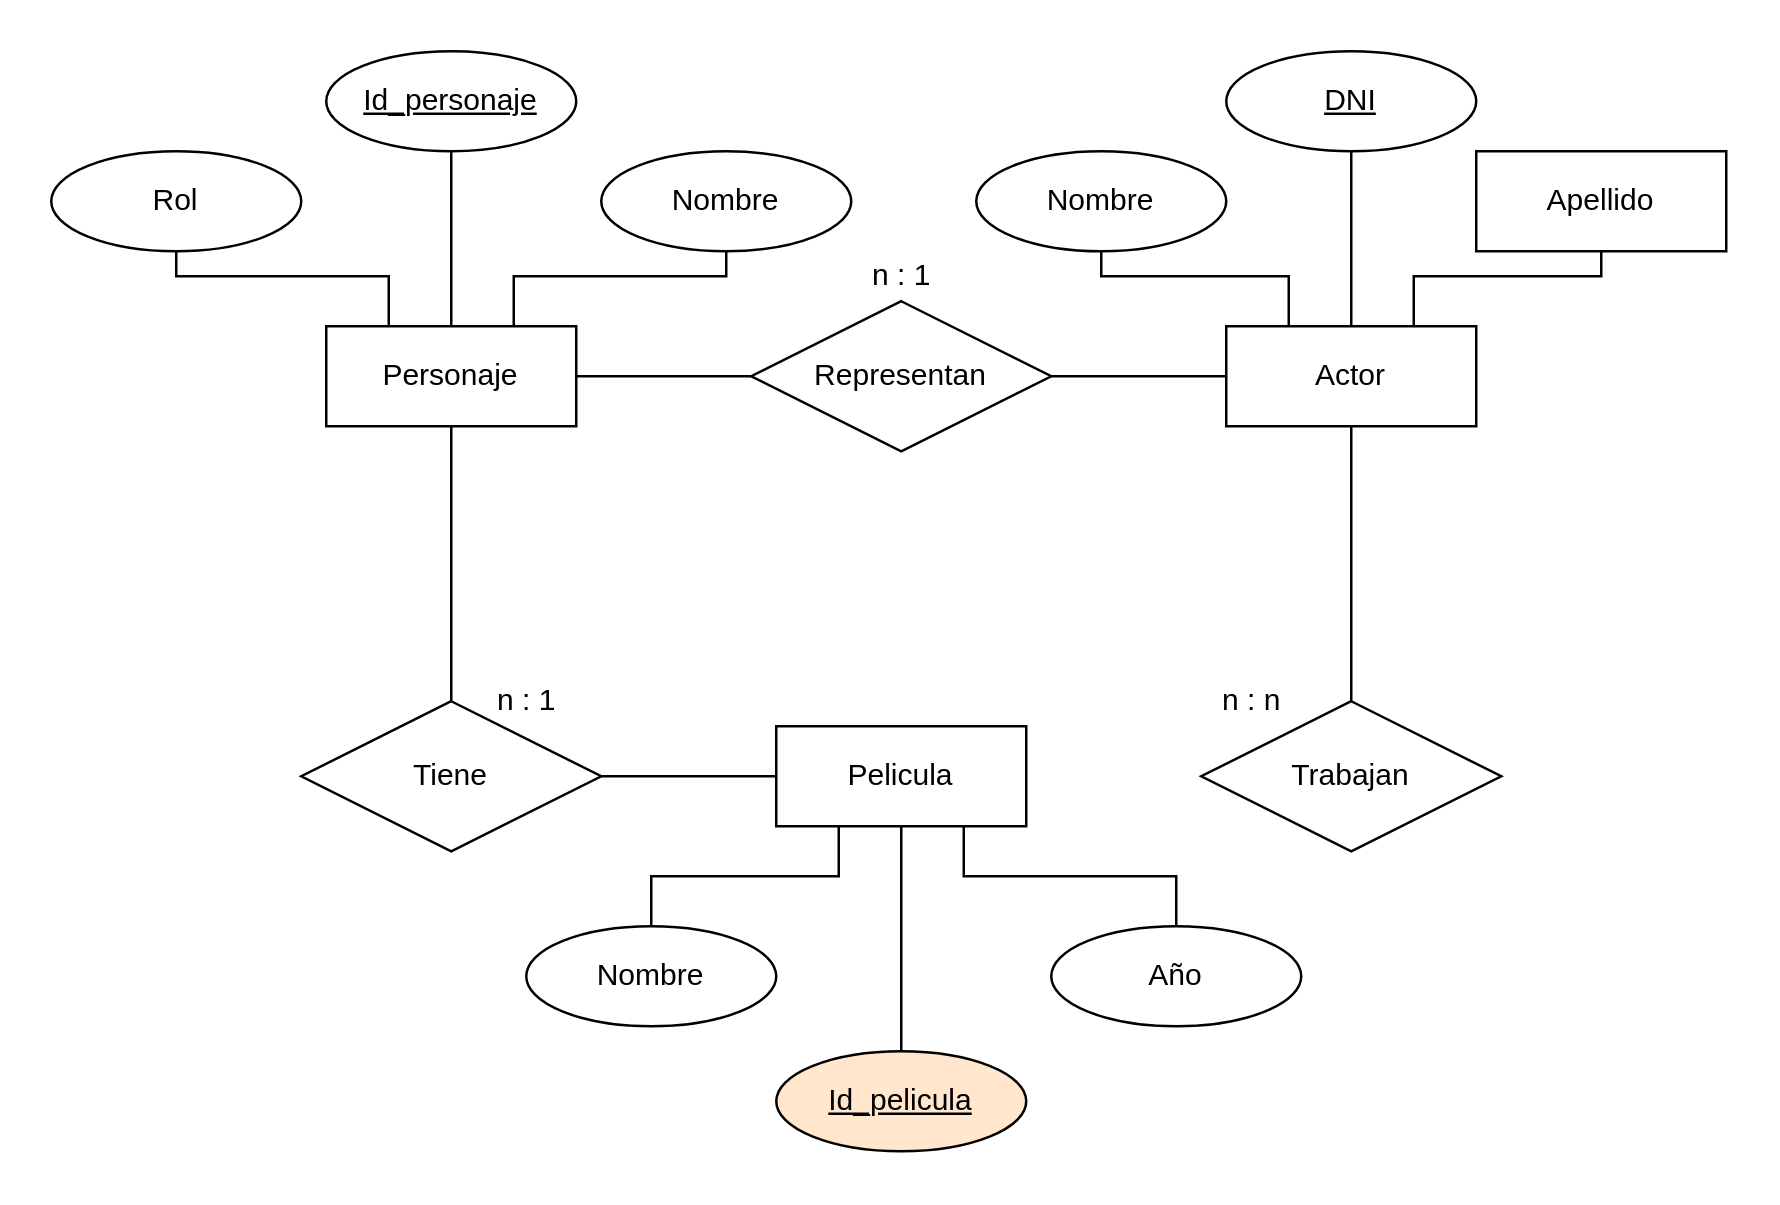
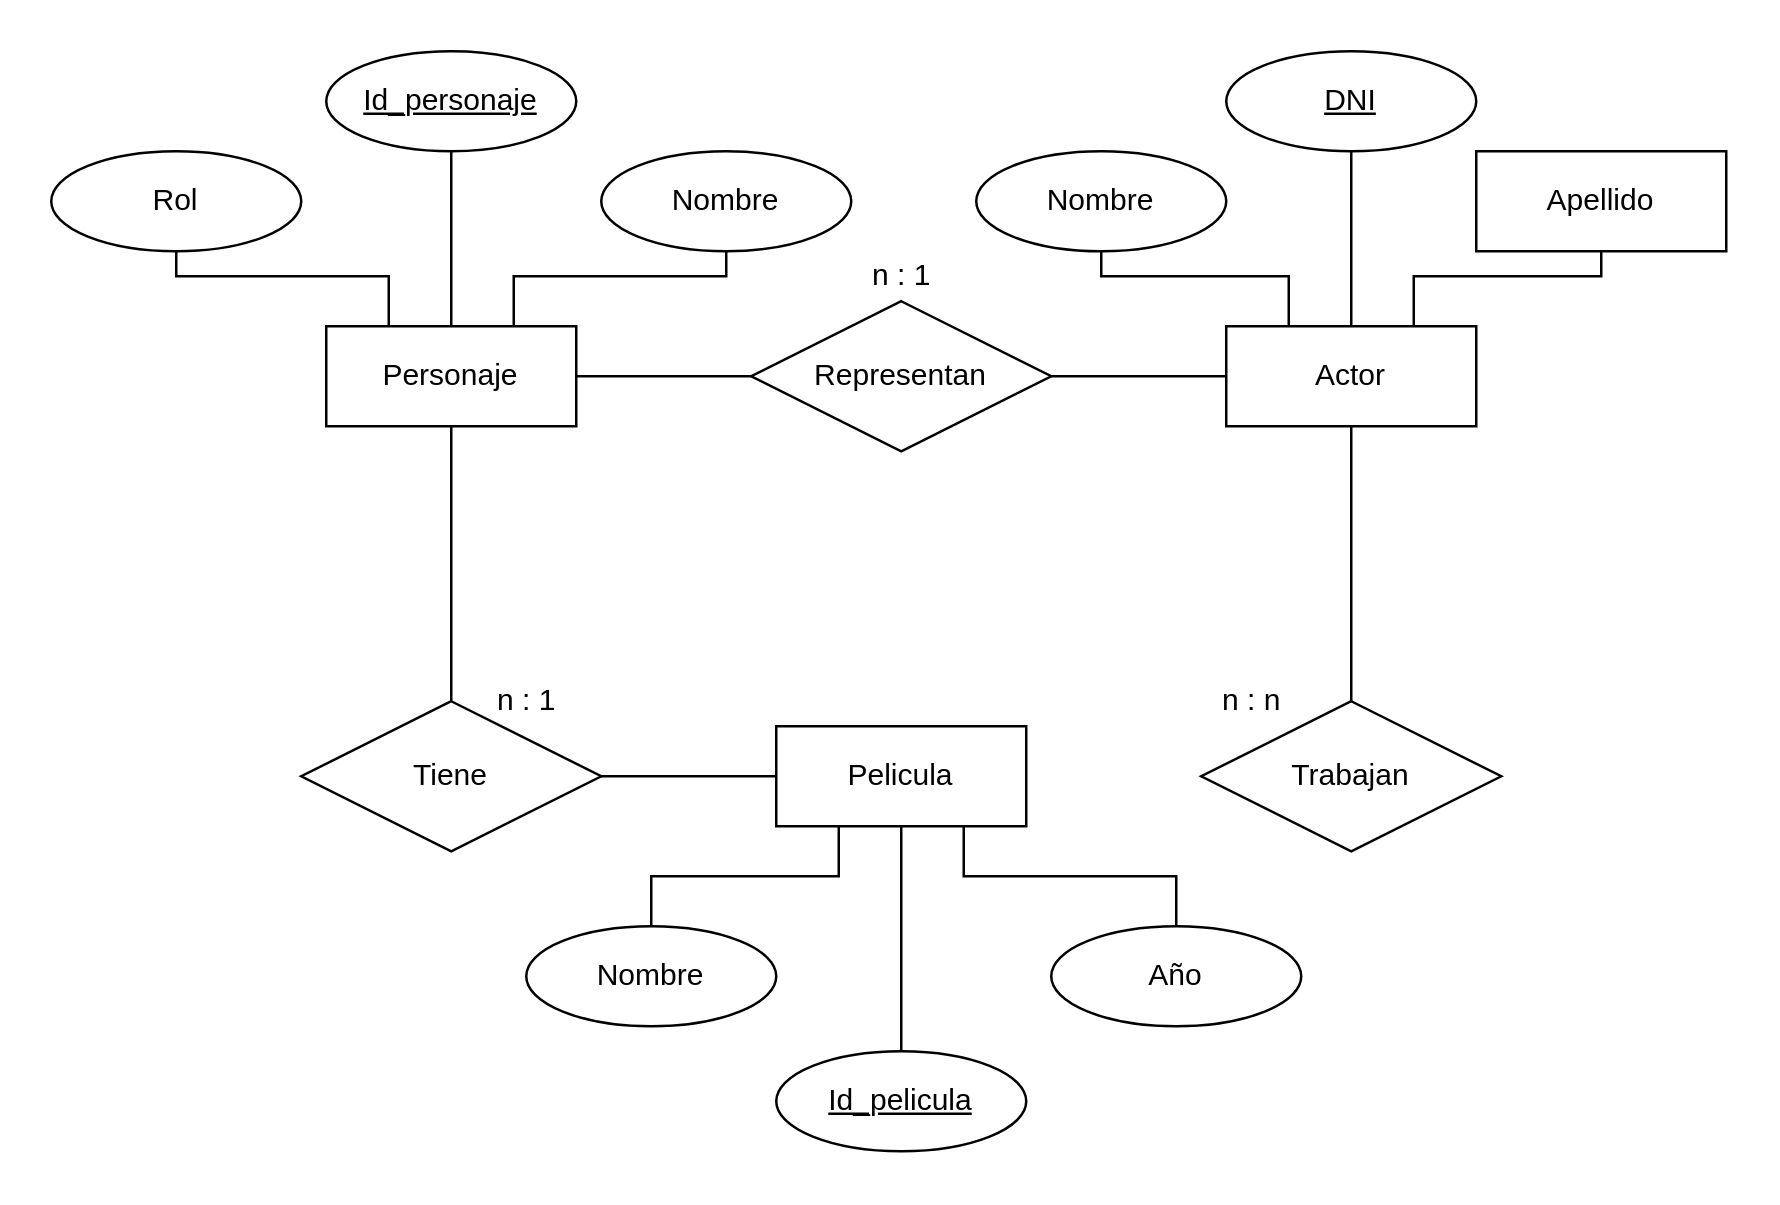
node "Id_pelicula": fillcolor #ffe6cc -> #ffffff
